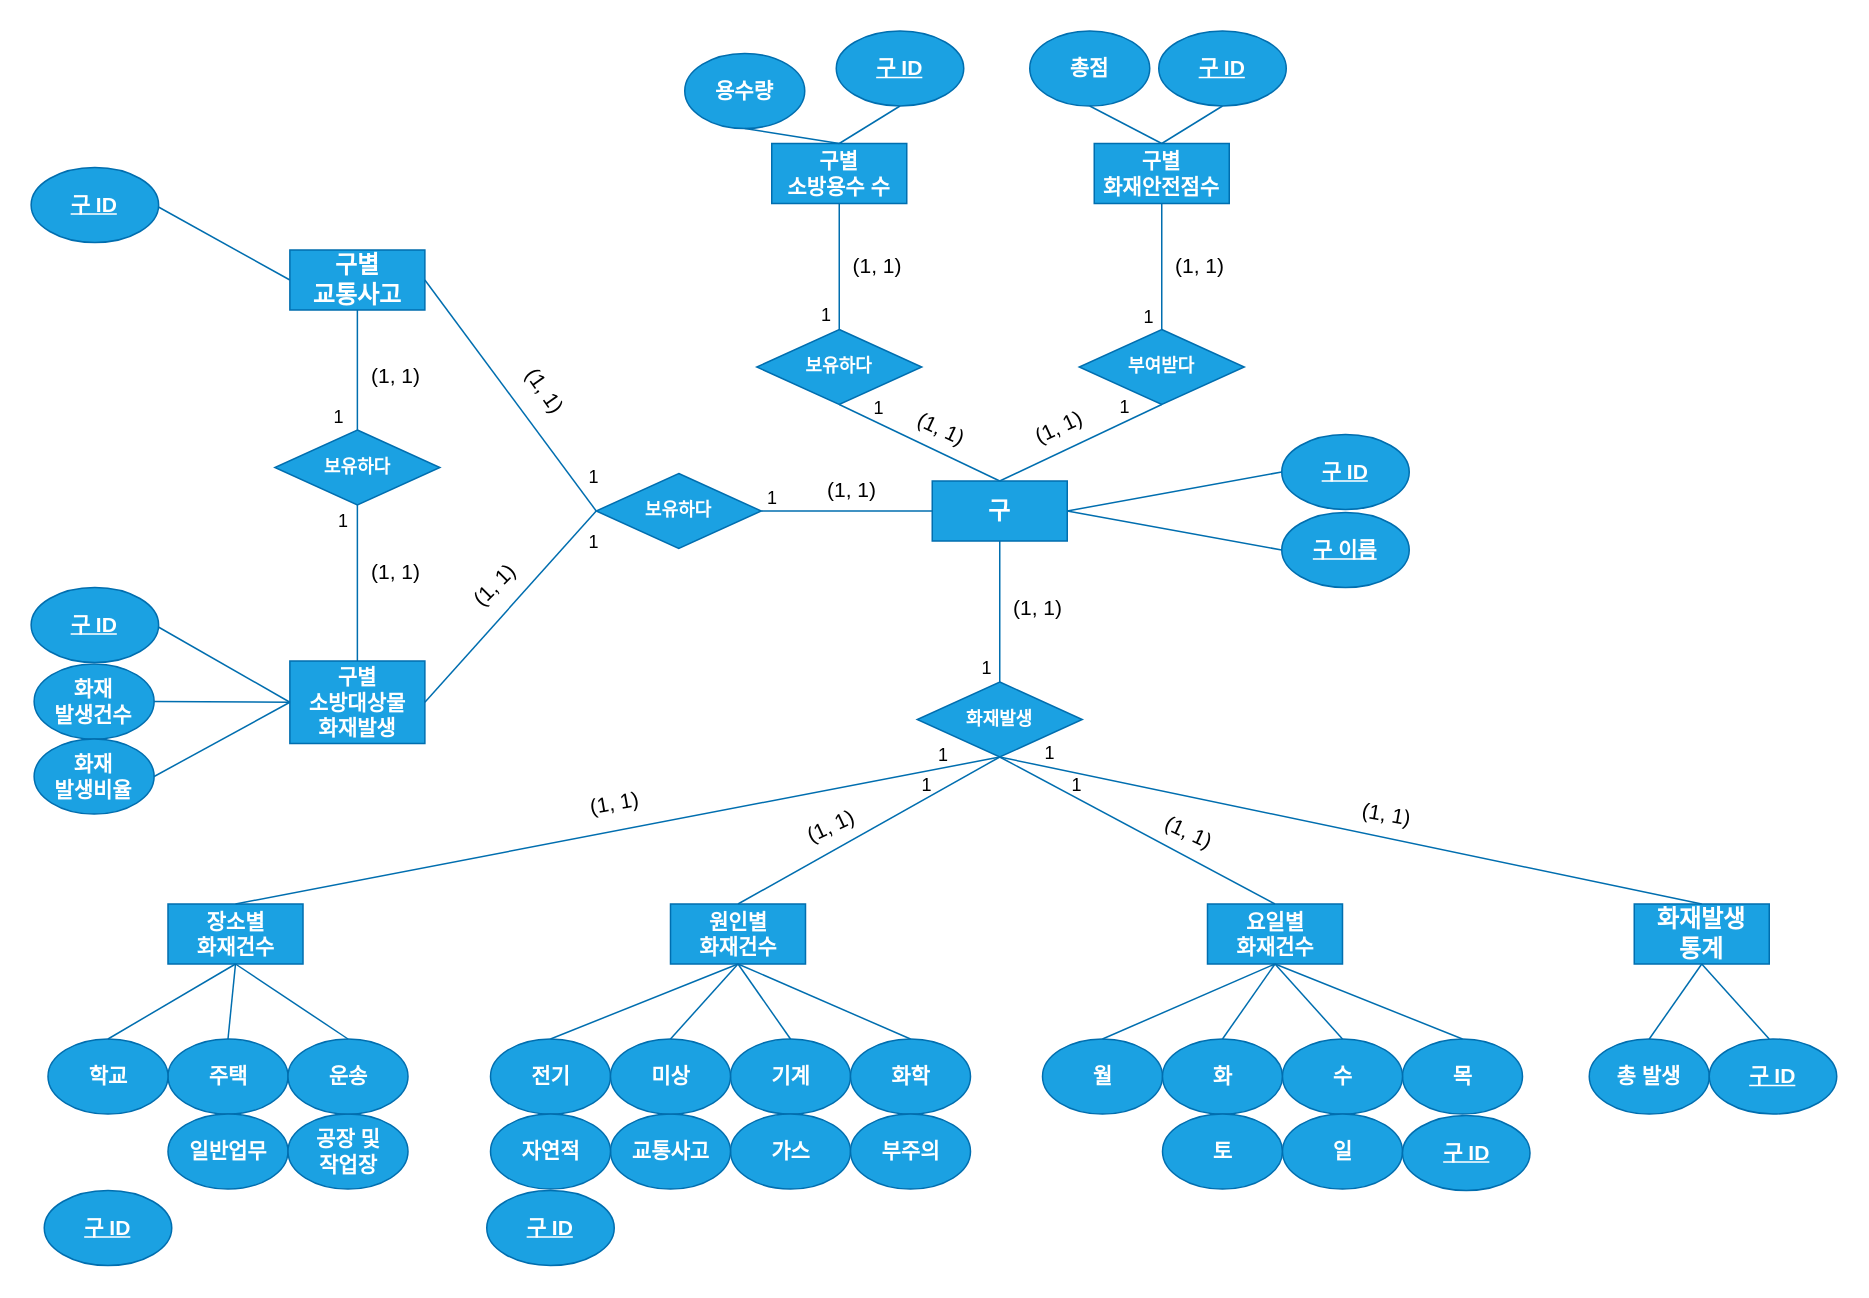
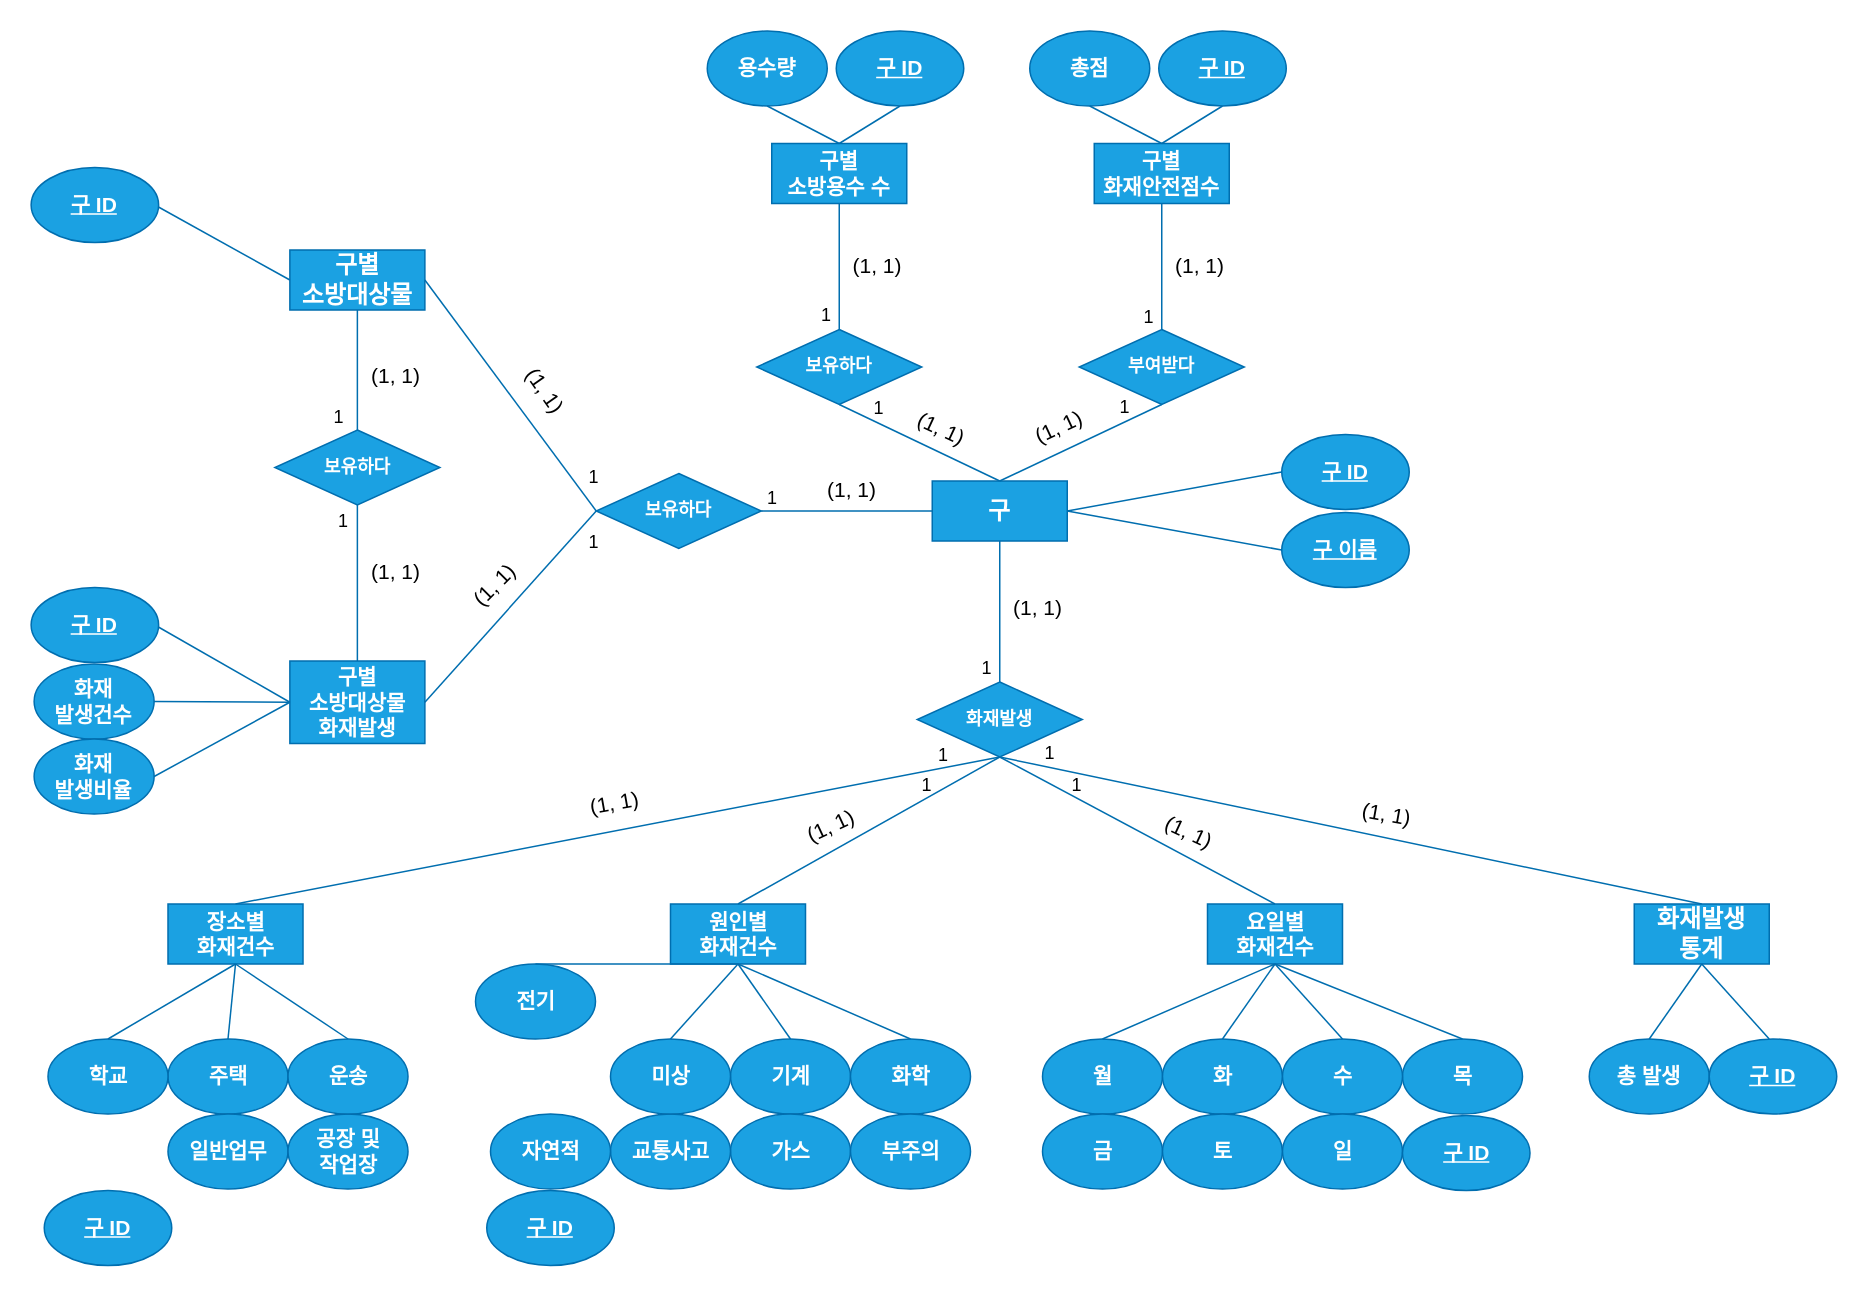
node "용수량": moved (745, 91) -> (767, 68)
node "구별 교통사고": label "구별 교통사고" -> "구별 소방대상물"
node "전기": moved (551, 1076) -> (536, 1001)
node "금": added
